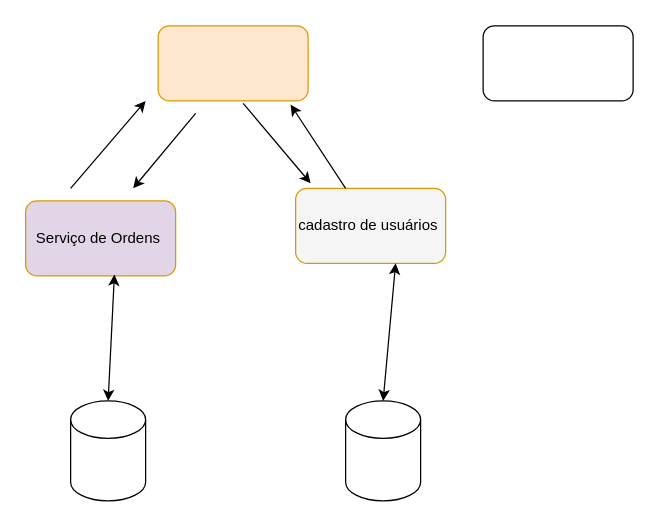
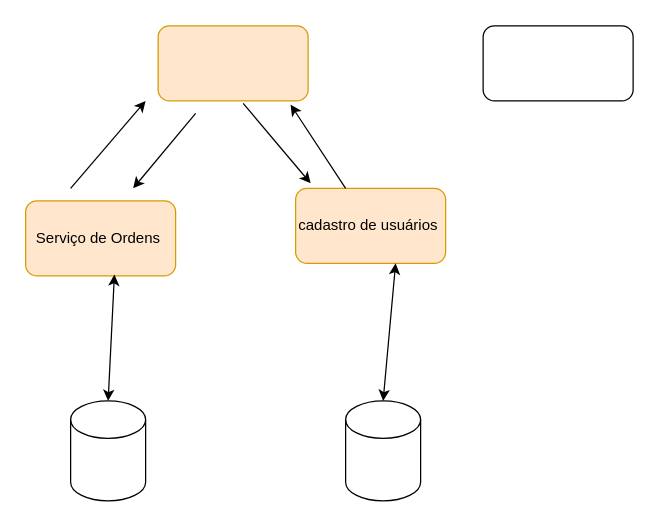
node "cadastro de usuários": fillcolor #f5f5f5 -> #ffe6cc
node "Serviço de Ordens": fillcolor #e1d5e7 -> #ffe6cc
